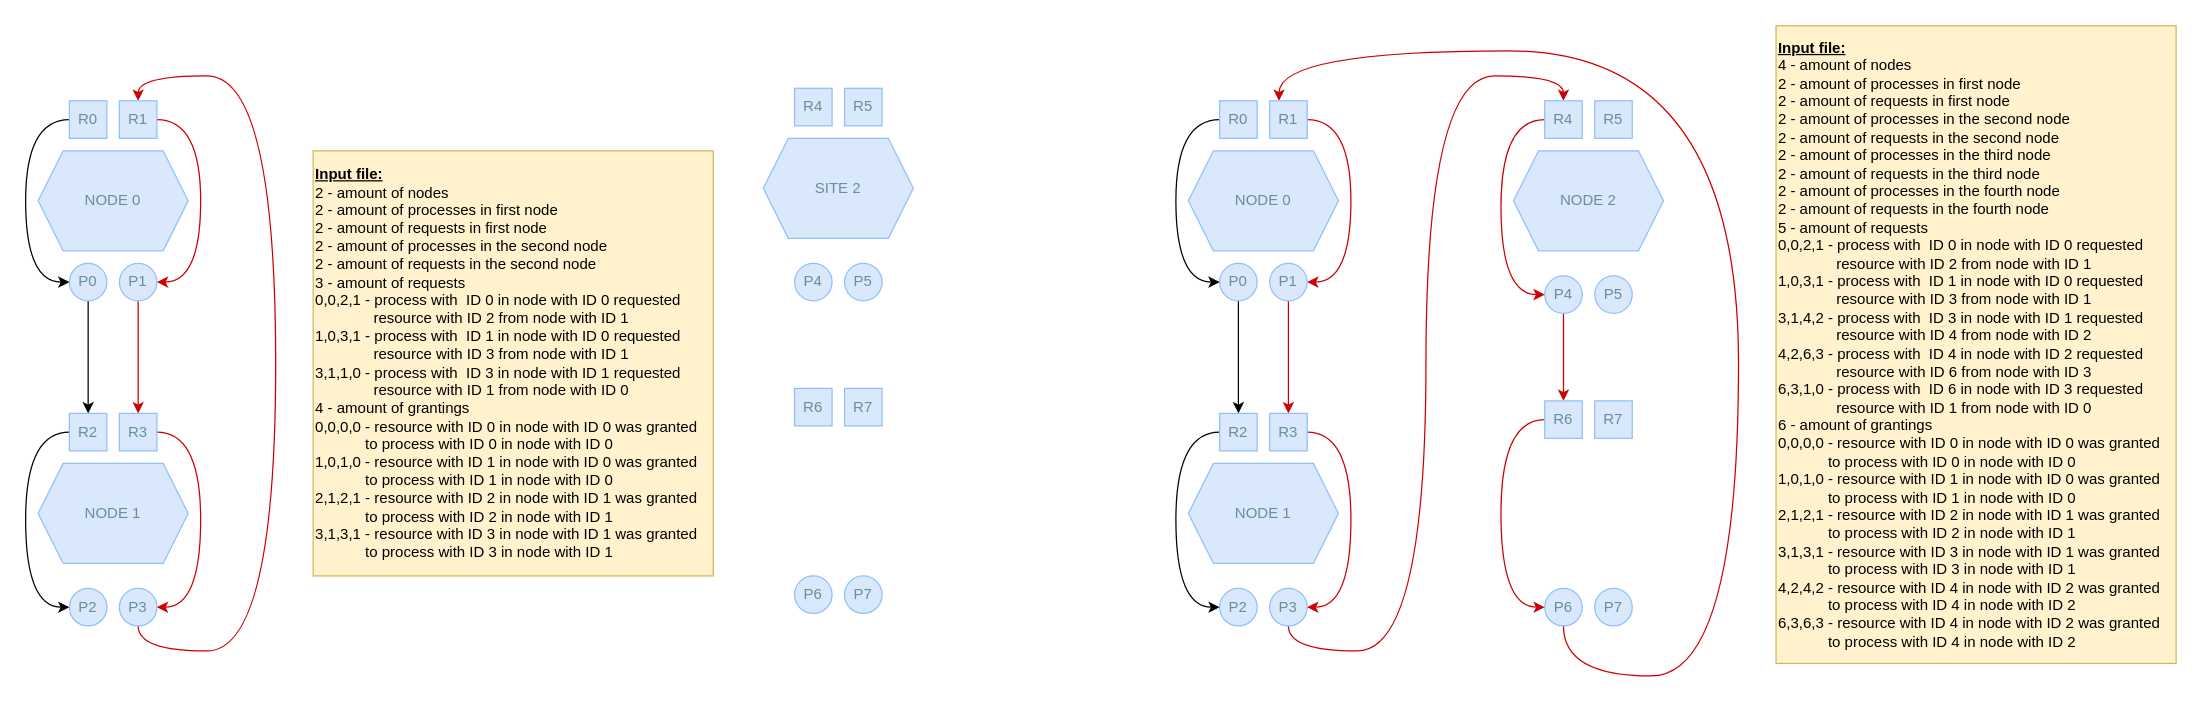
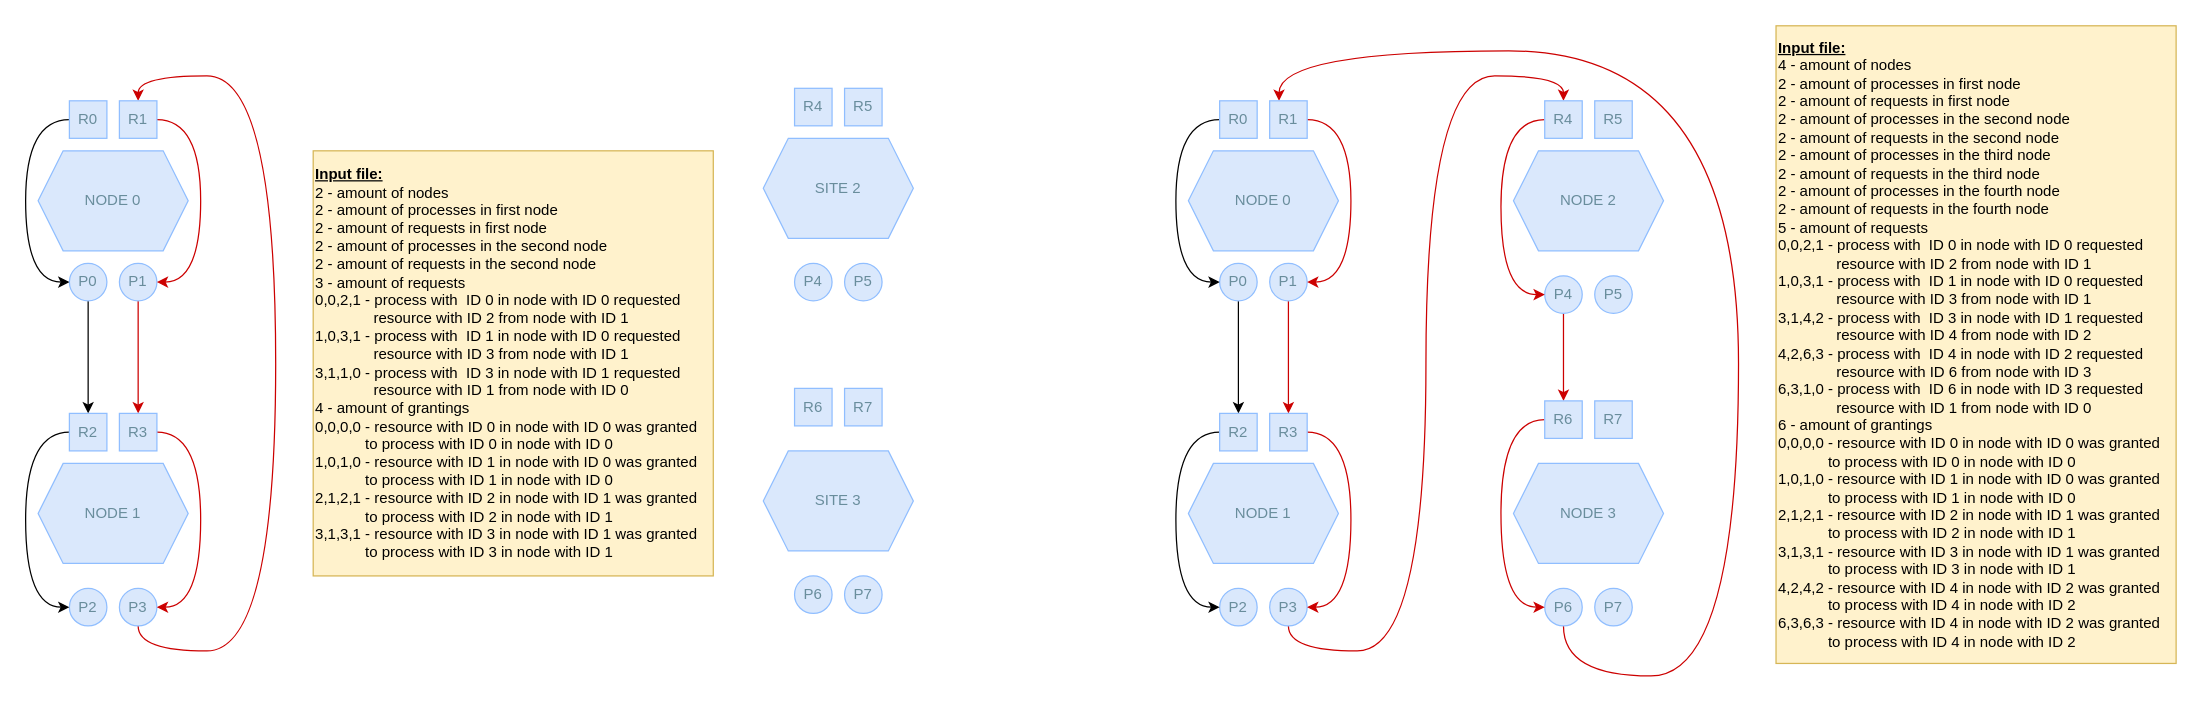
node "SITE 3": added
node "NODE 3": added
